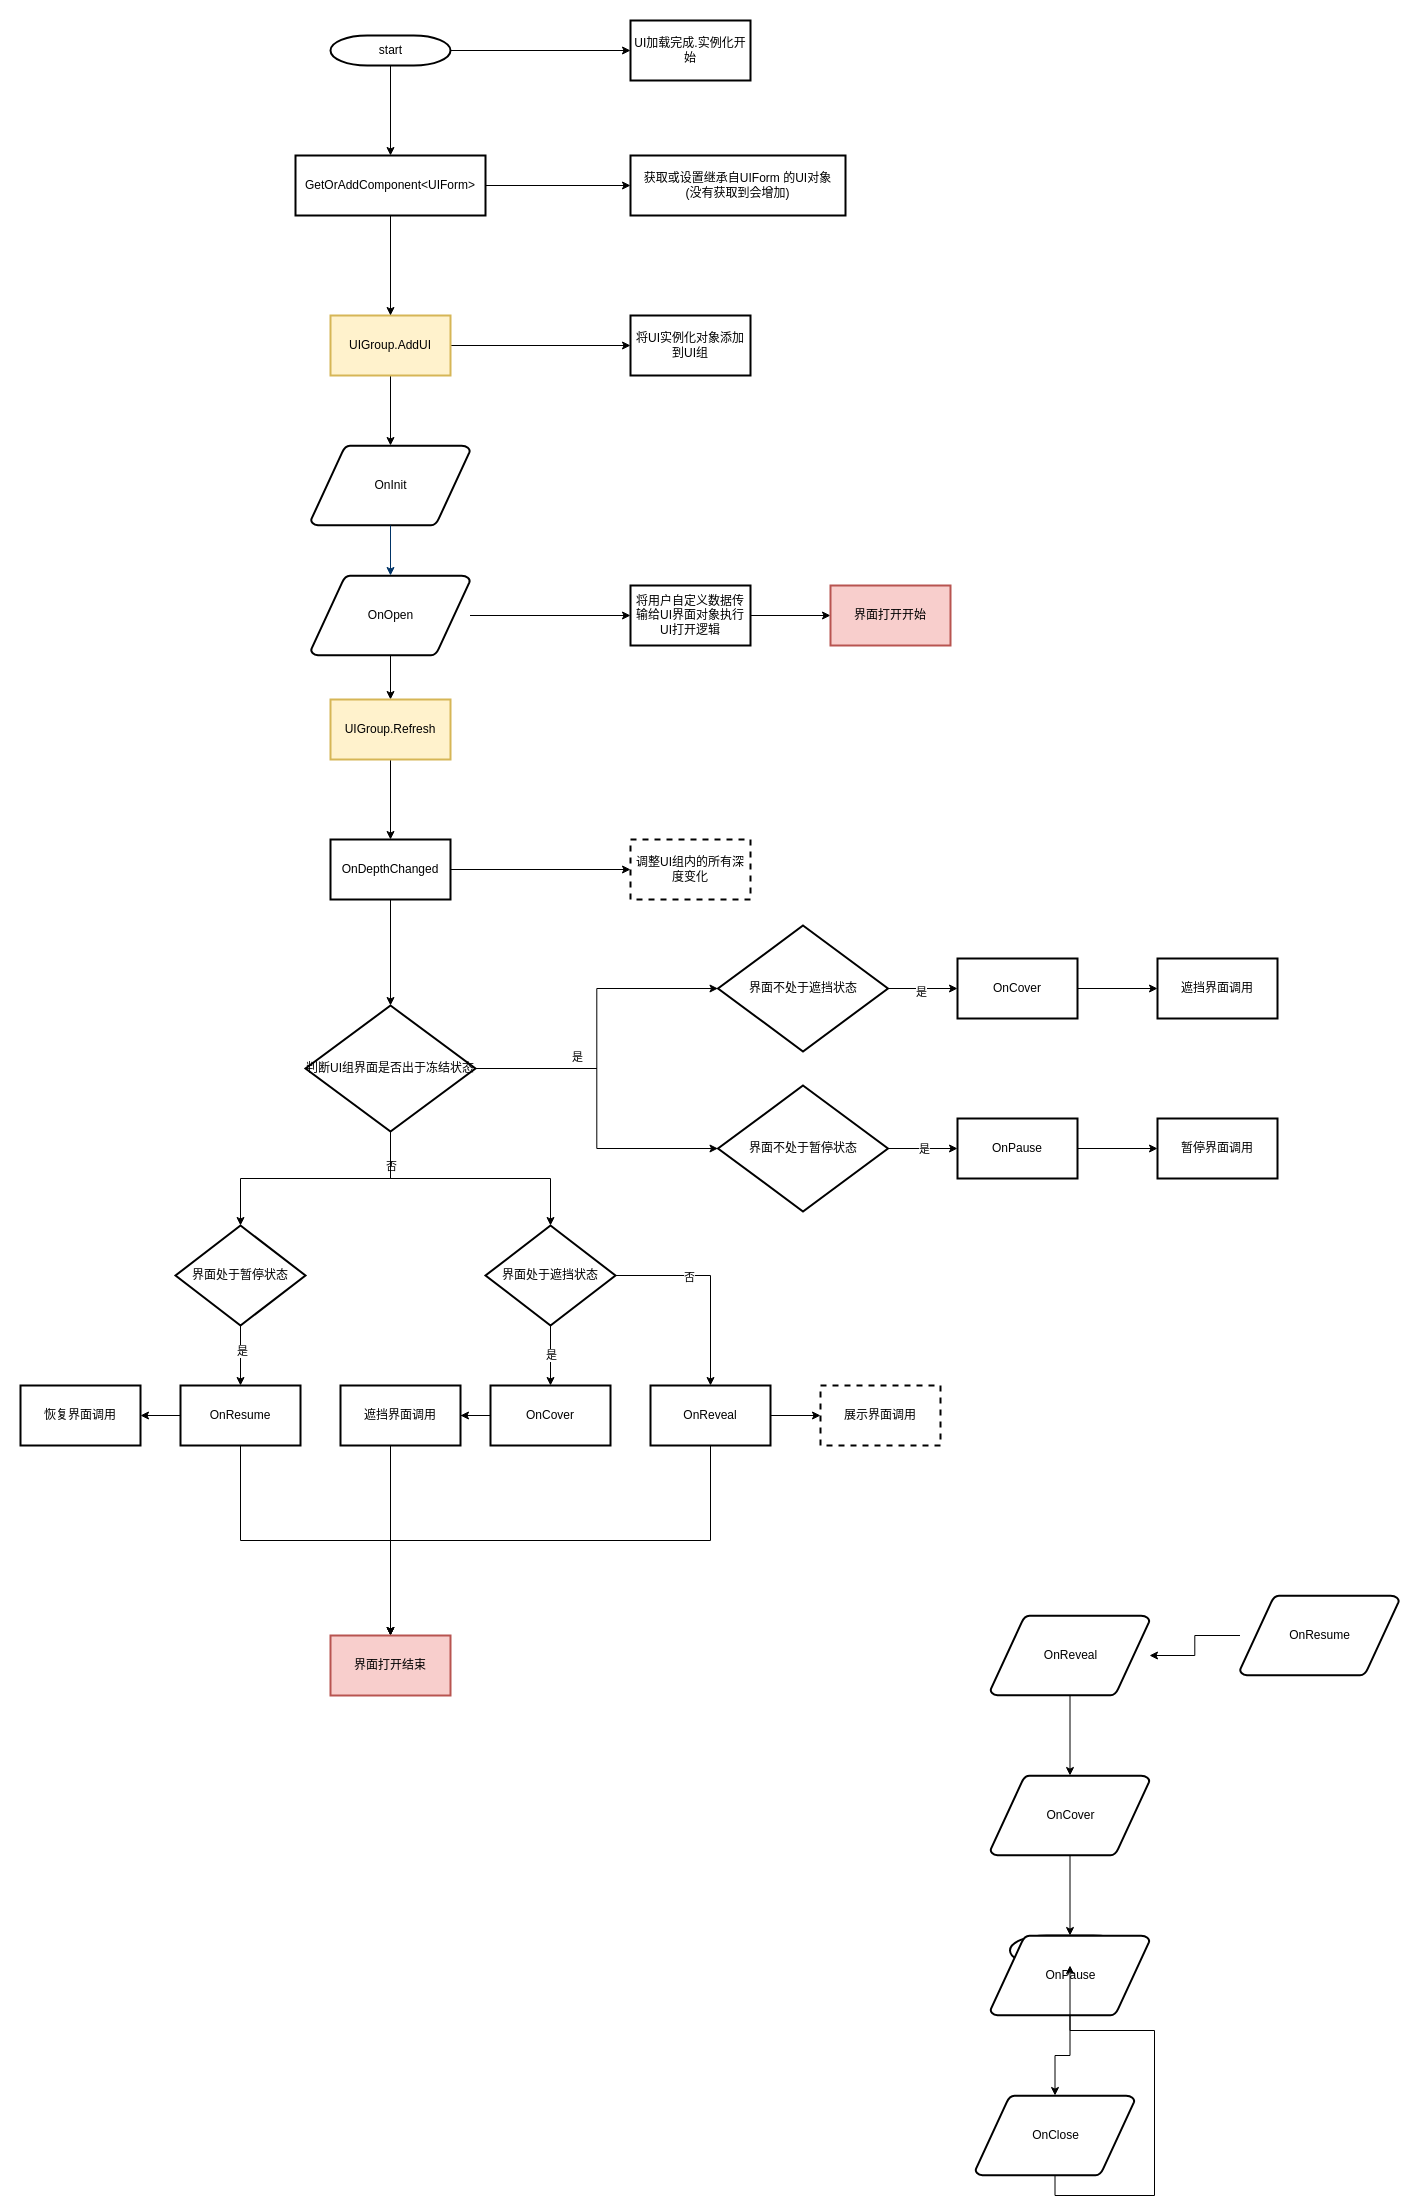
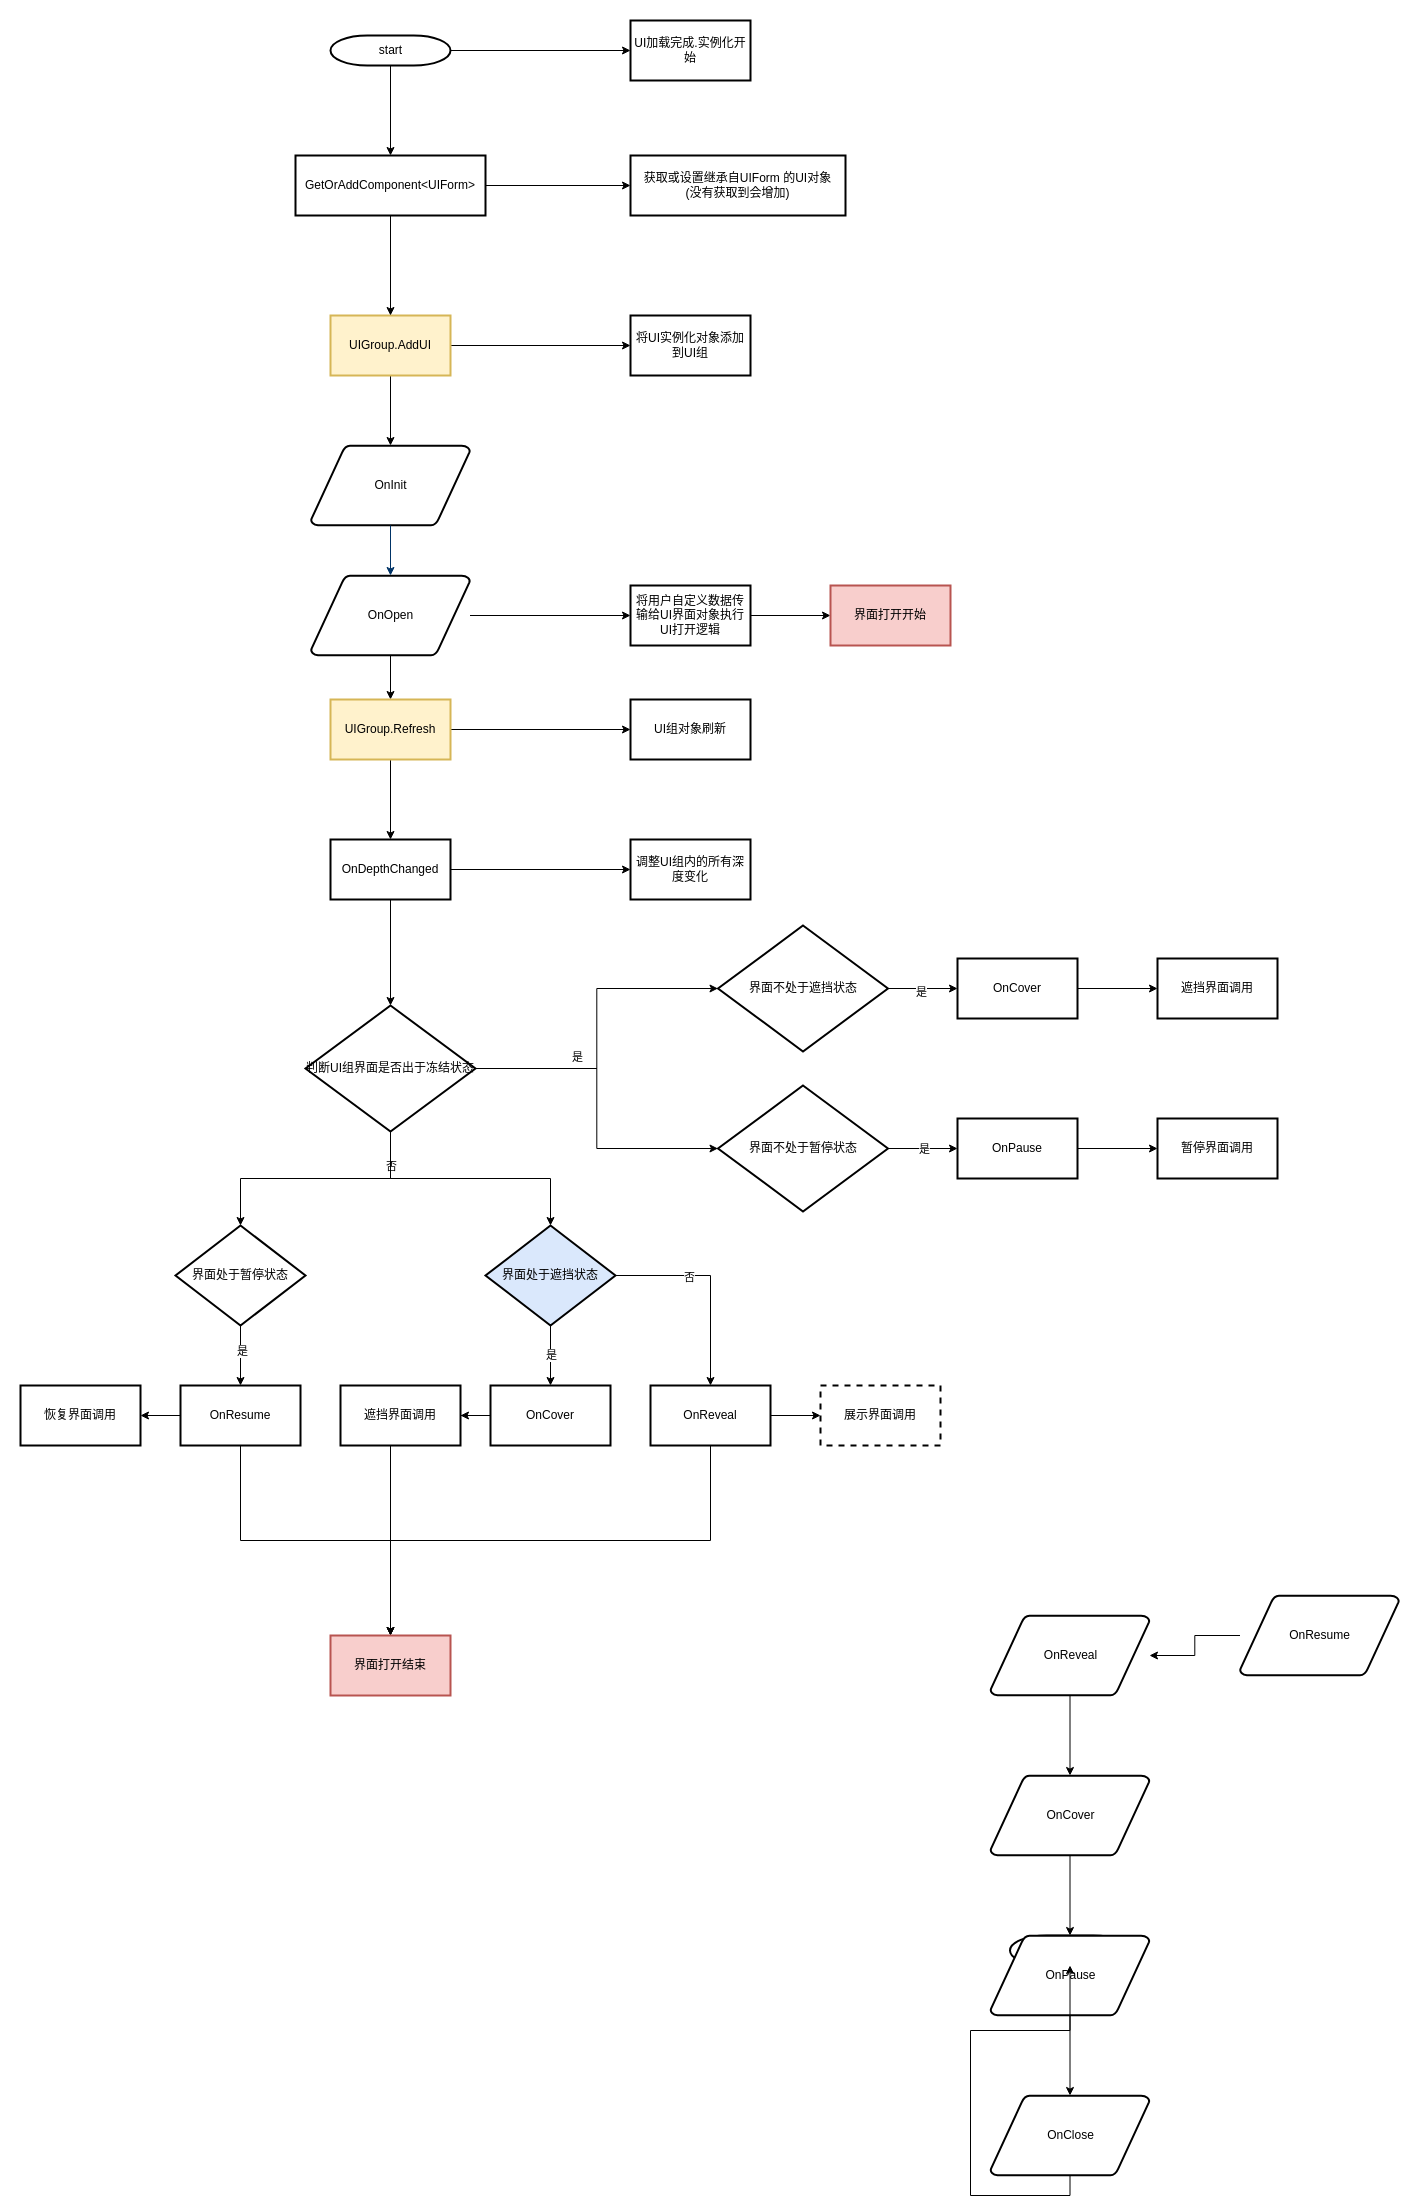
edge "UIGroup.Refresh" -> "UI组对象刷新": added
node "UI组对象刷新": added
node "调整UI组内的所有深度变化": style dashed -> solid
node "界面处于遮挡状态": fillcolor #ffffff -> #dae8fc
node "OnClose": moved (1055, 2136) -> (1070, 2136)
